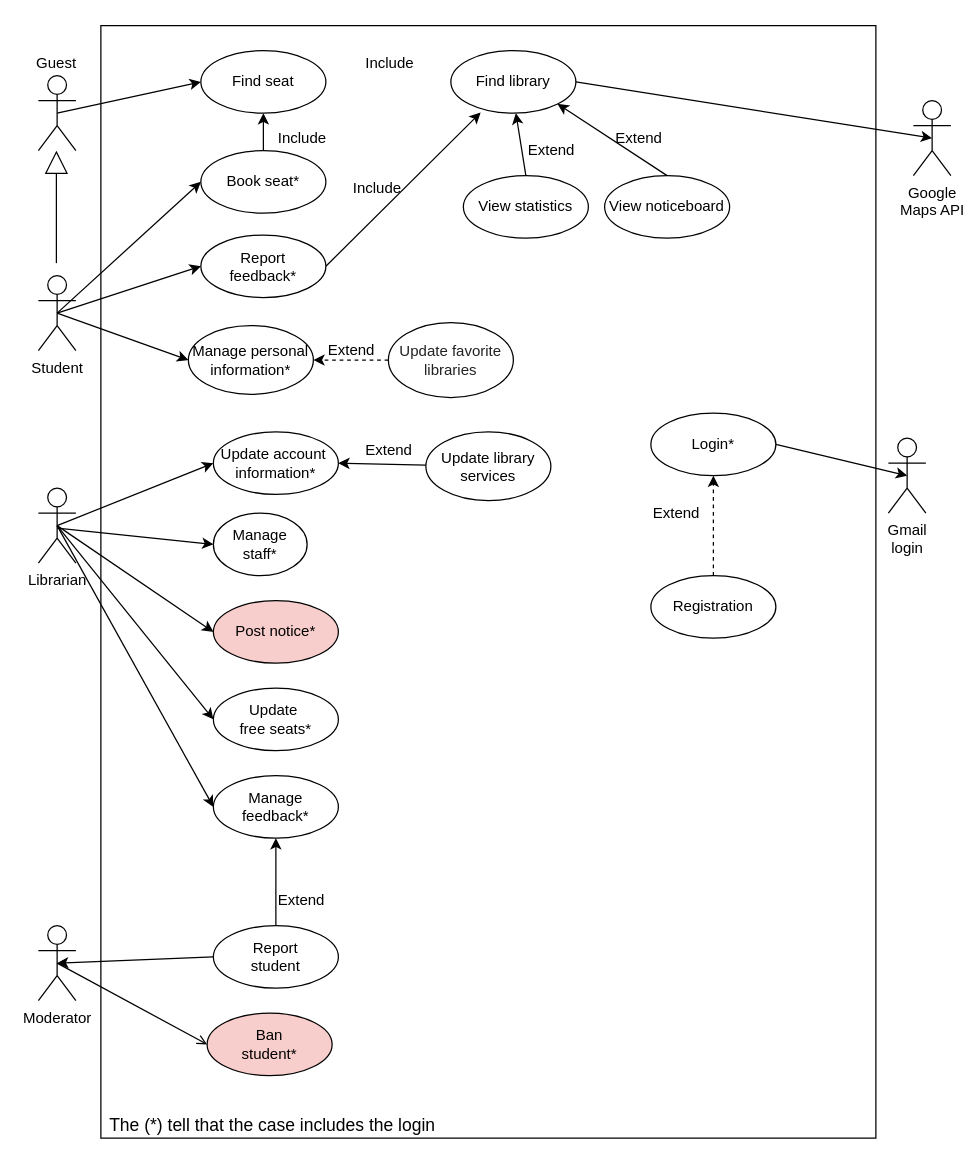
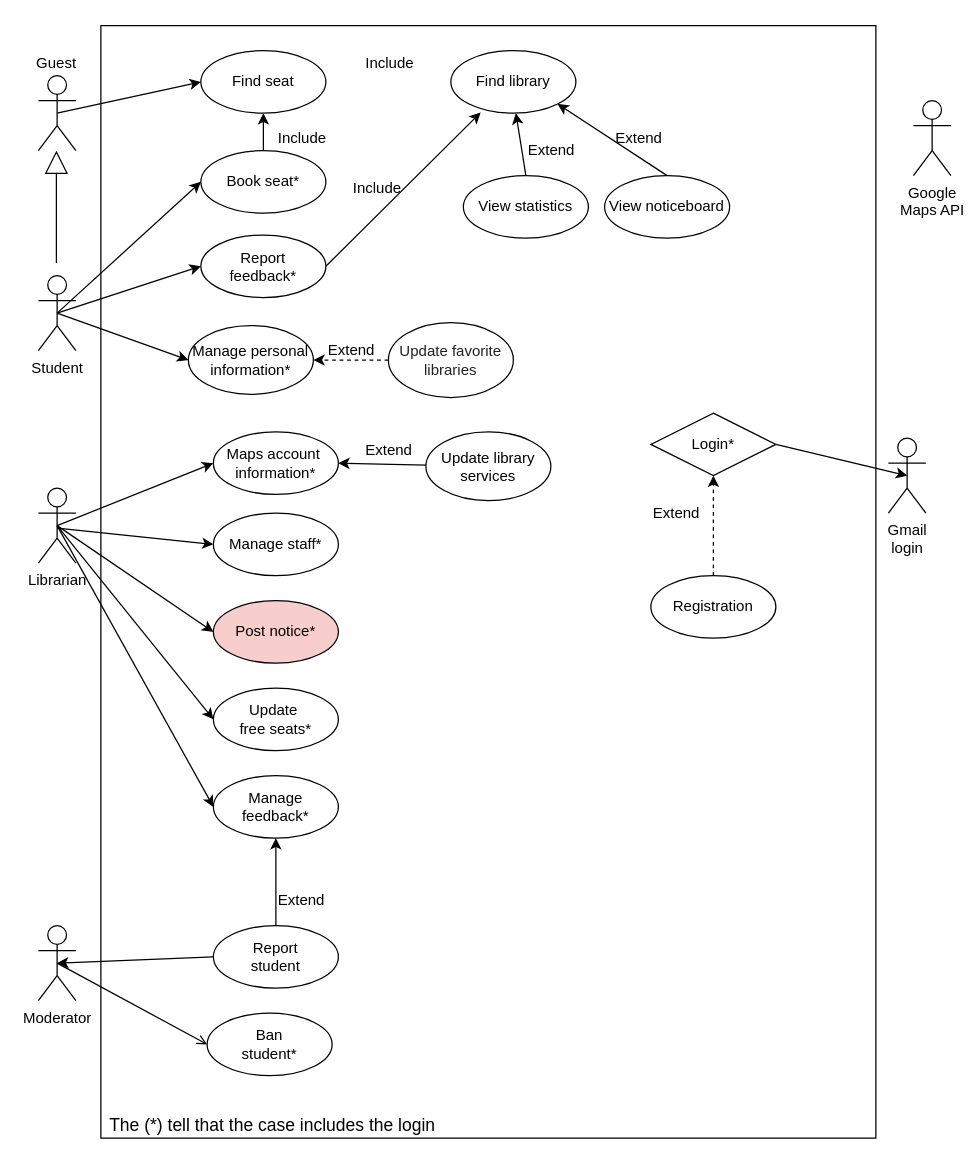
edge "Find library" -> "Google Maps API": removed
node "Login*": shape ellipse -> diamond
node "Update account information*": label "Update account information*" -> "Maps account information*"
node "Manage staff*": size 94x63 -> 125x63
node "Ban student*": fillcolor #f8cecc -> #ffffff
